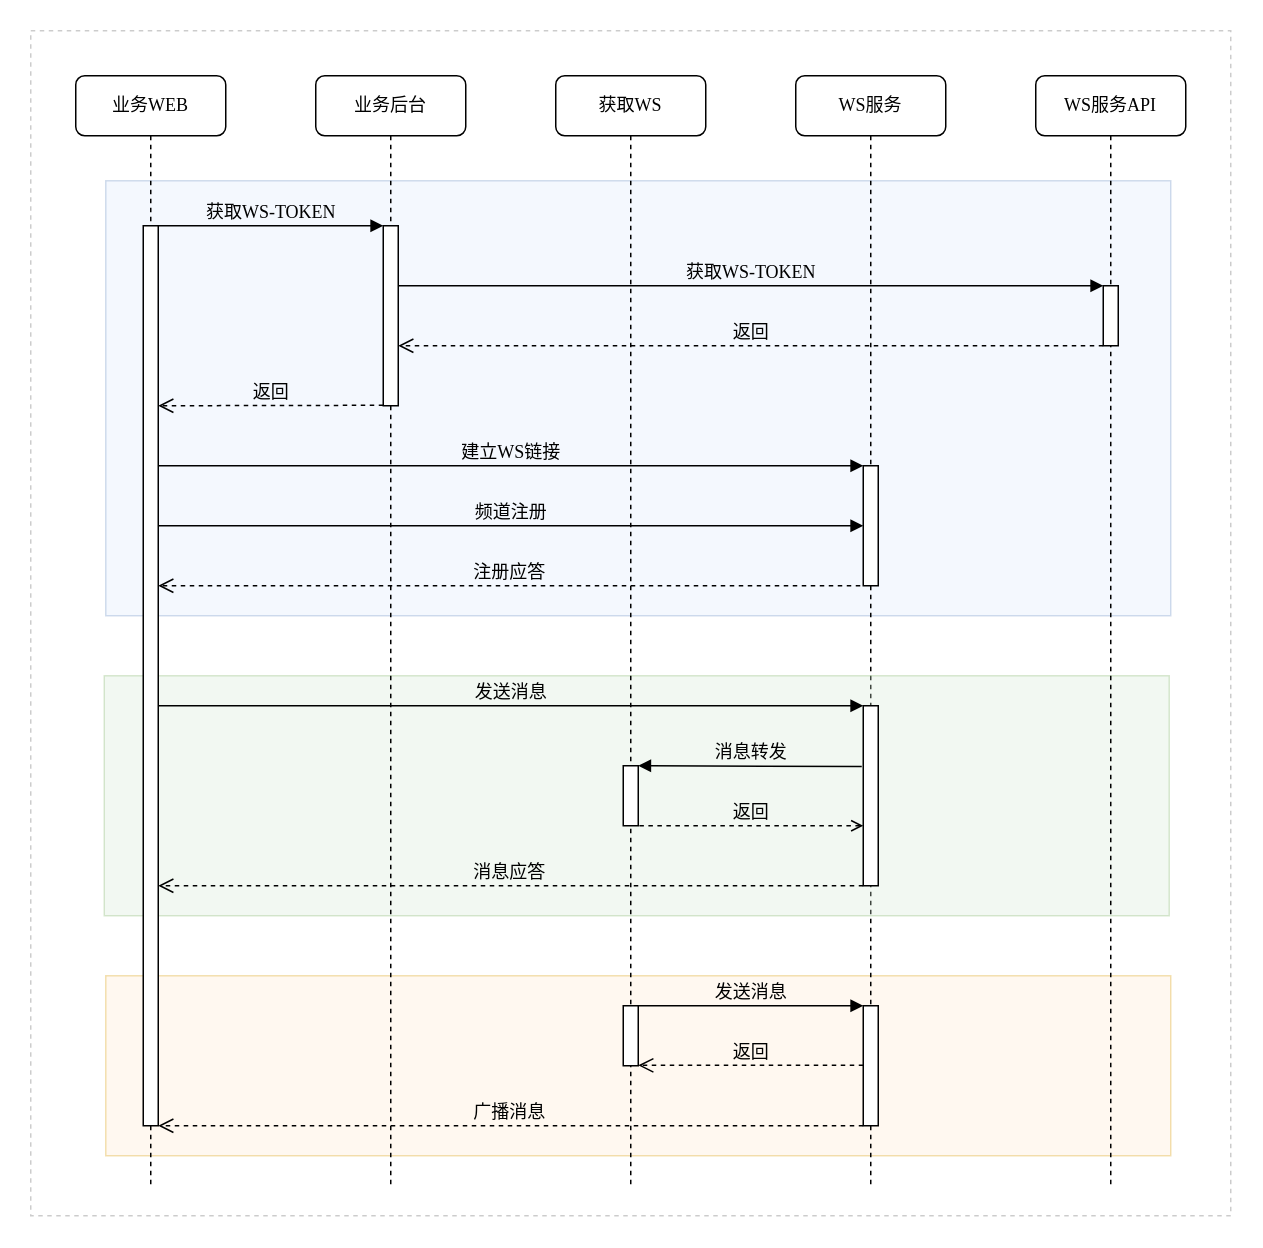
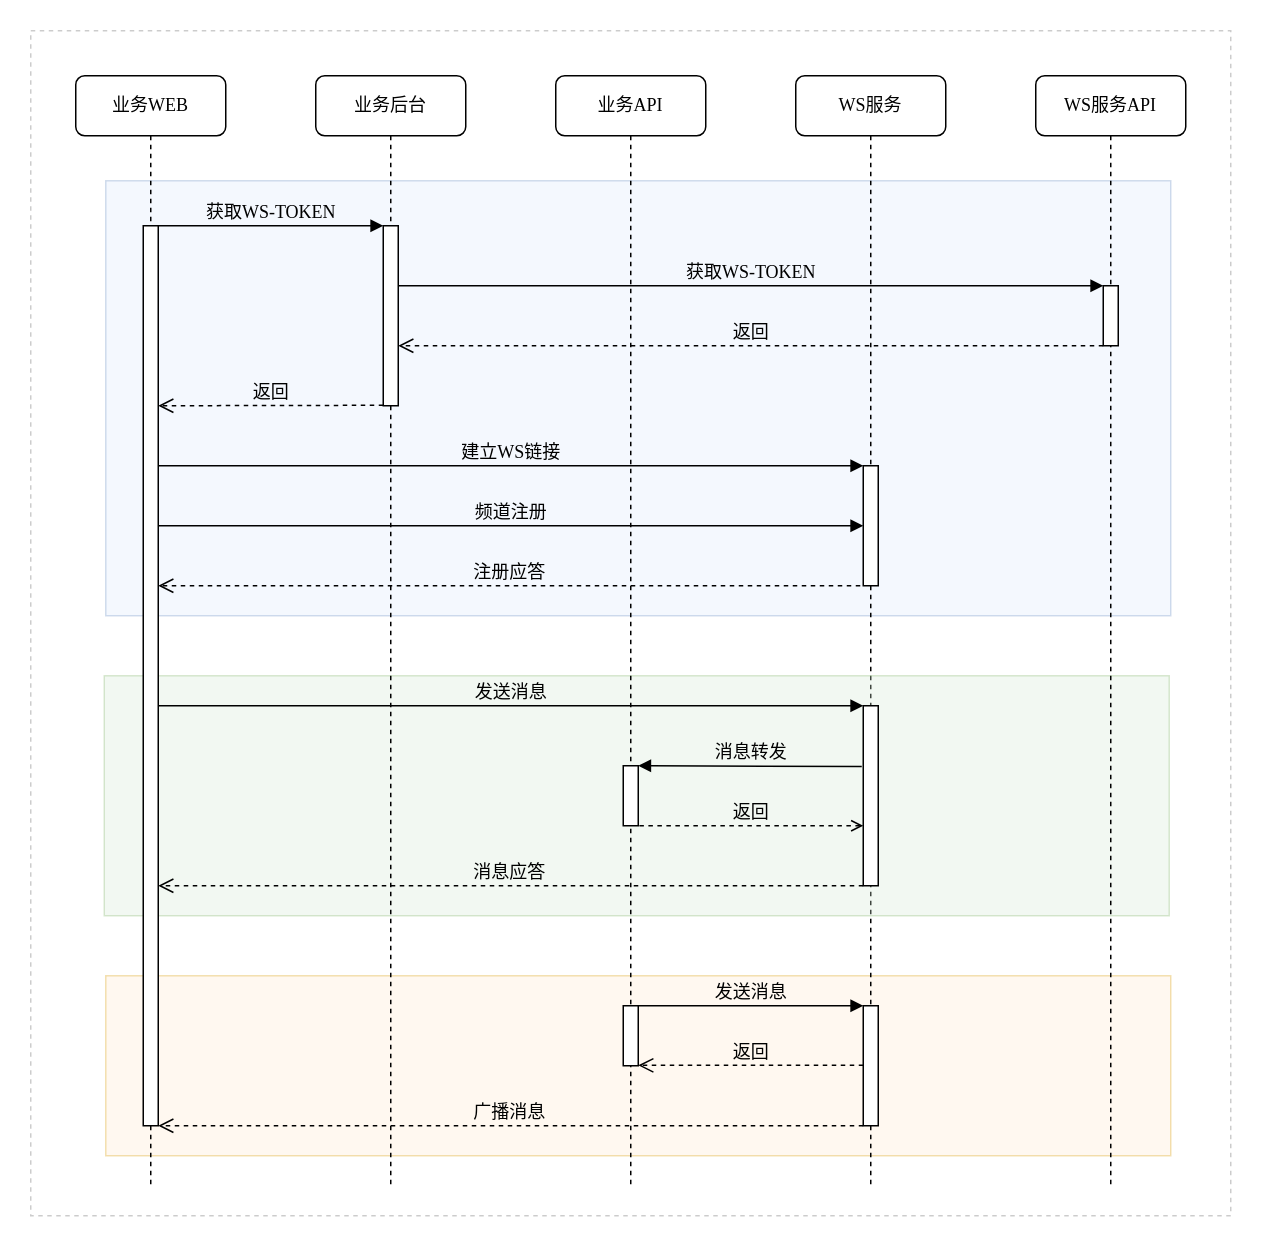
node "获取WS": label "获取WS" -> "业务API"
